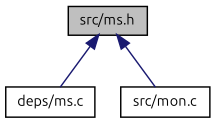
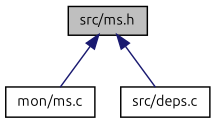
node "deps/ms.c": label "deps/ms.c" -> "mon/ms.c"
node "src/mon.c": label "src/mon.c" -> "src/deps.c"
